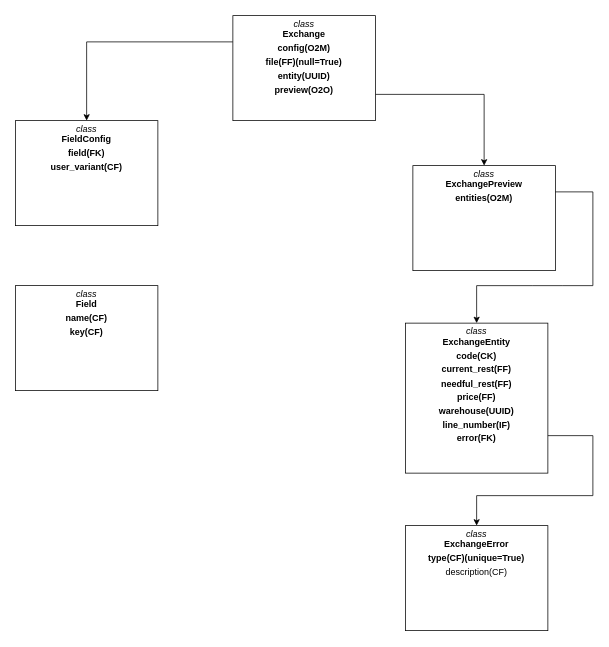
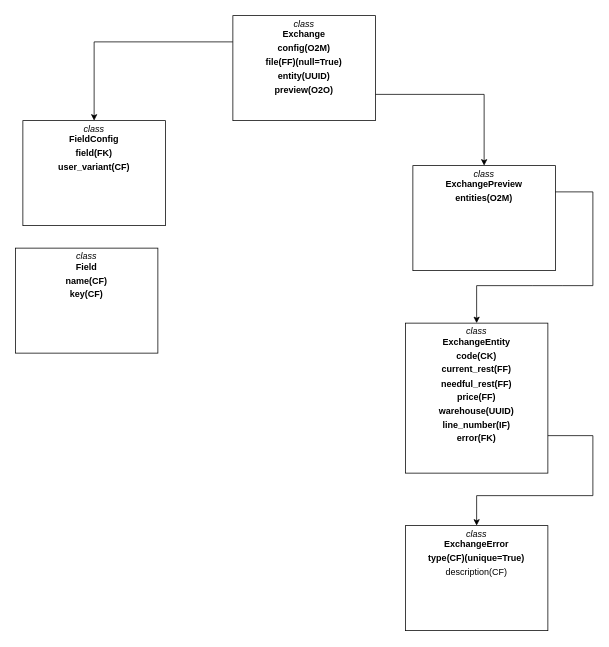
node "class FieldConfig field(FK) user_variant(CF)": moved (87, 173) -> (94, 173)
node "class Field name(CF) key(CF)": moved (87, 338) -> (87, 300)
